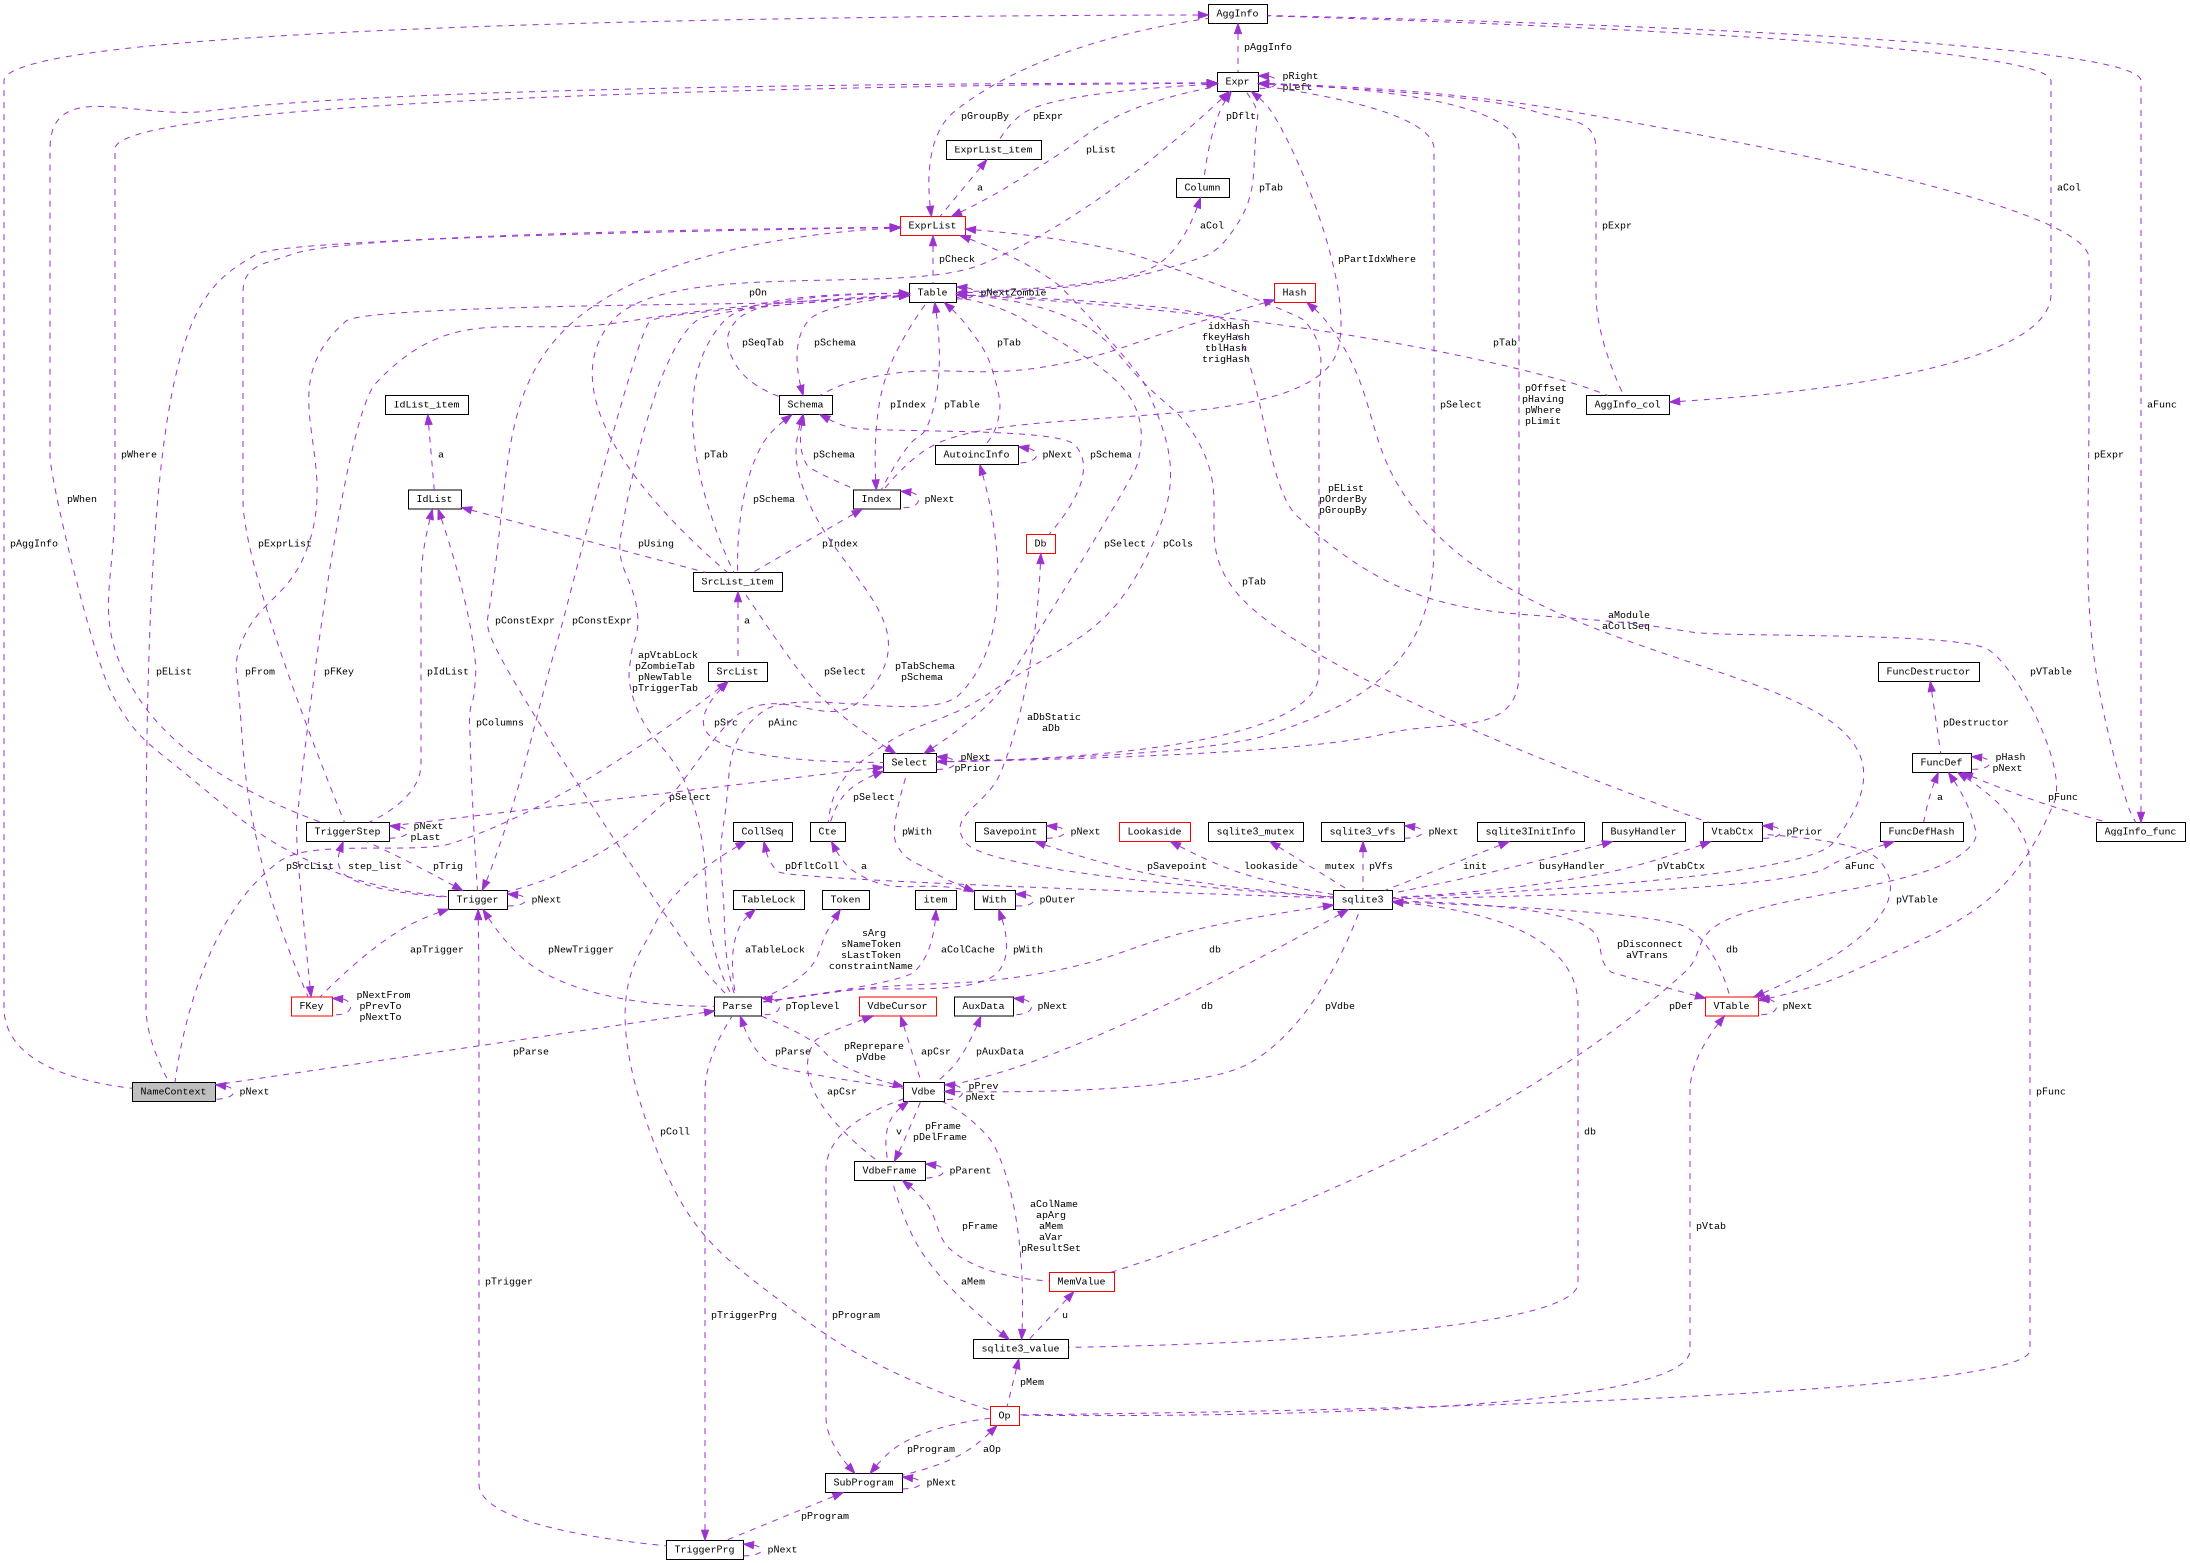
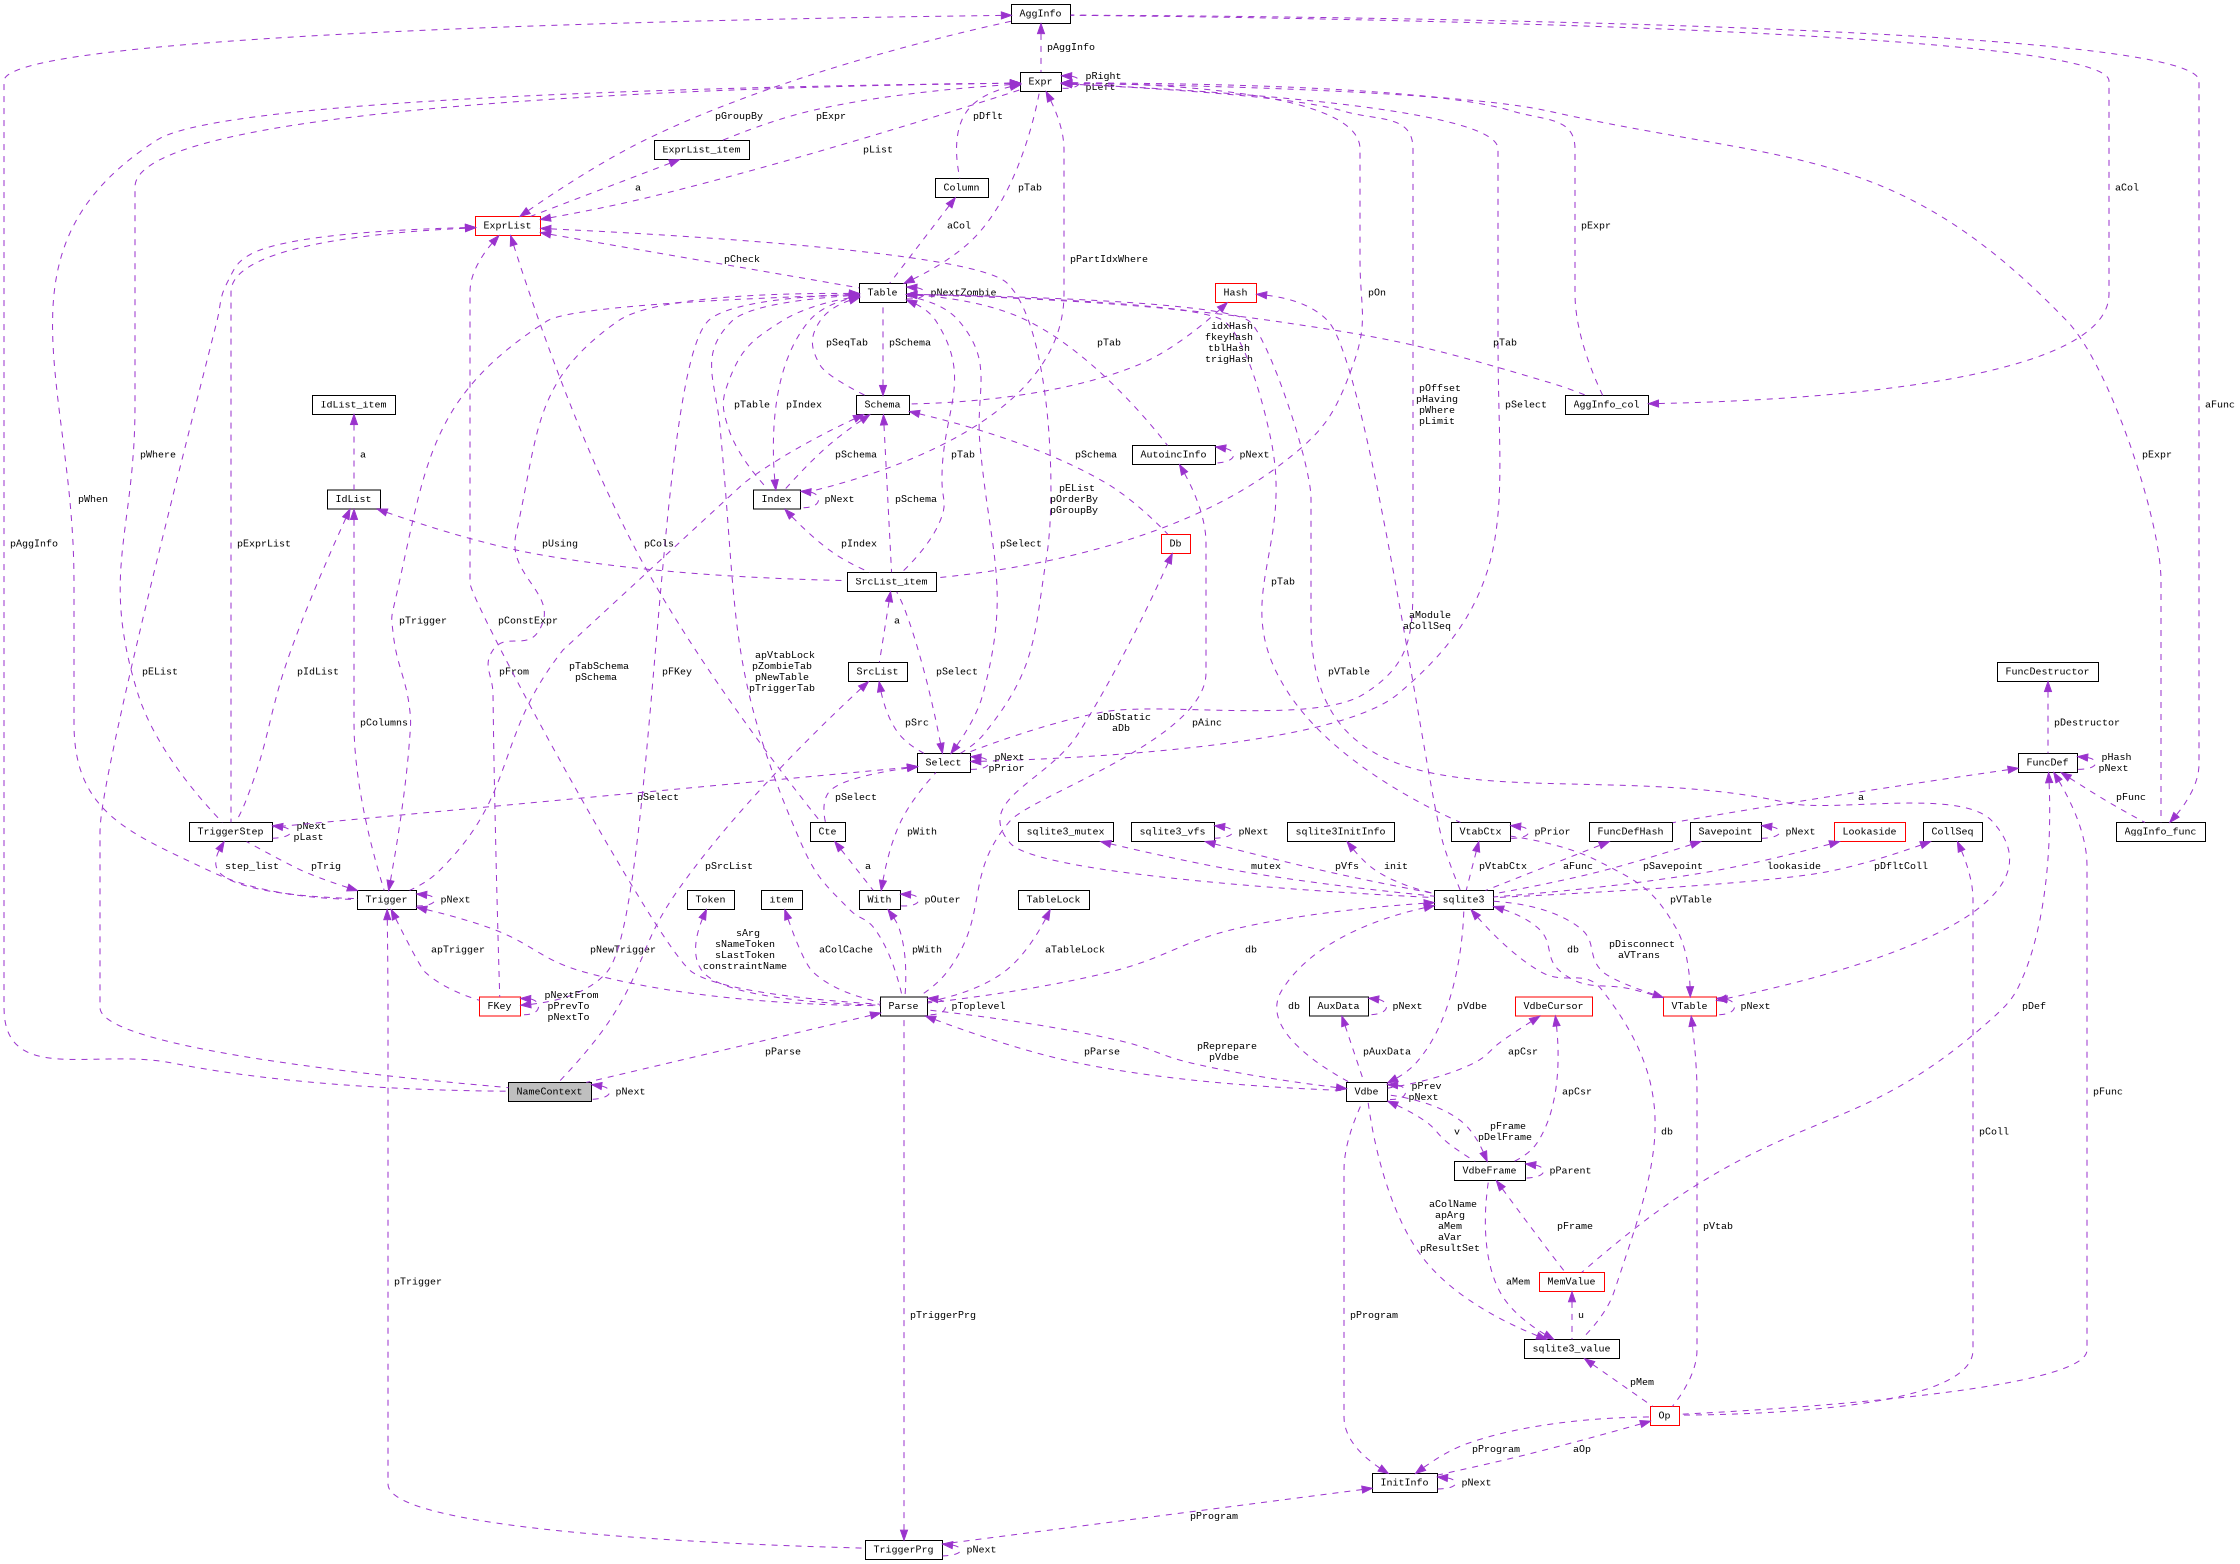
edge "Table" -> "Trigger": label " pConstExpr" -> " pTrigger"
node "BusyHandler": removed
node "SubProgram": label "SubProgram" -> "InitInfo"
